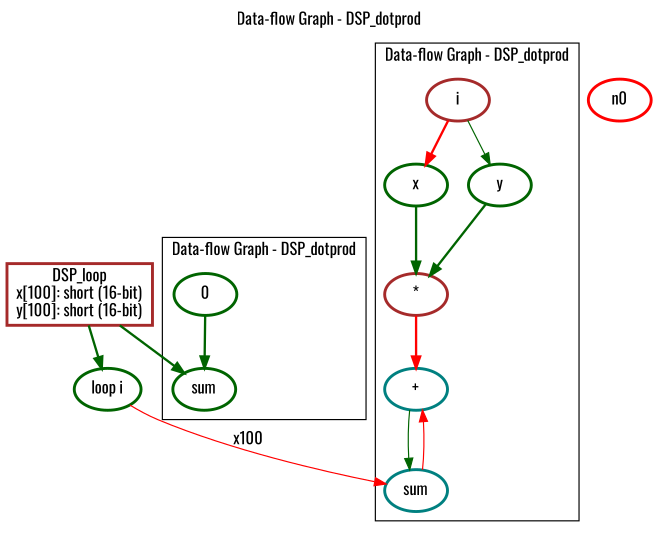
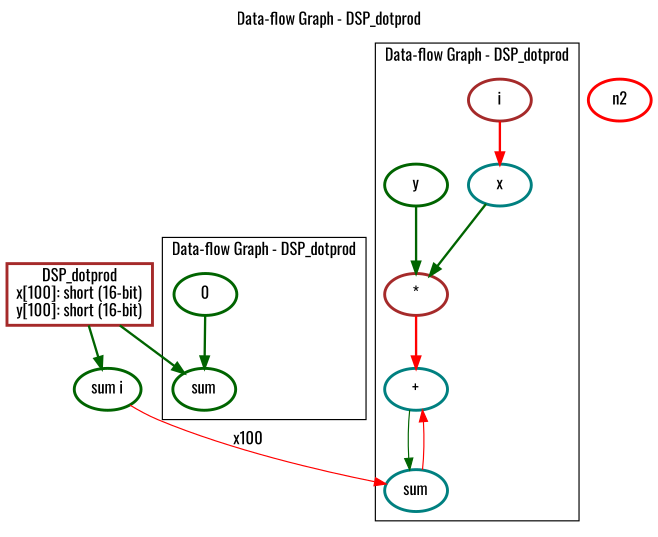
node "n0": label "n0" -> "n2"
edge "i" -> "y": removed
node "x": color darkgreen -> teal
node "DSP_loop x[100]: short (16-bit) y[100]: short (16-bit)": label "DSP_loop x[100]: short (16-bit) y[100]: short (16-bit)" -> "DSP_dotprod x[100]: short (16-bit) y[100]: short (16-bit)"
node "loop i": label "loop i" -> "sum i"
